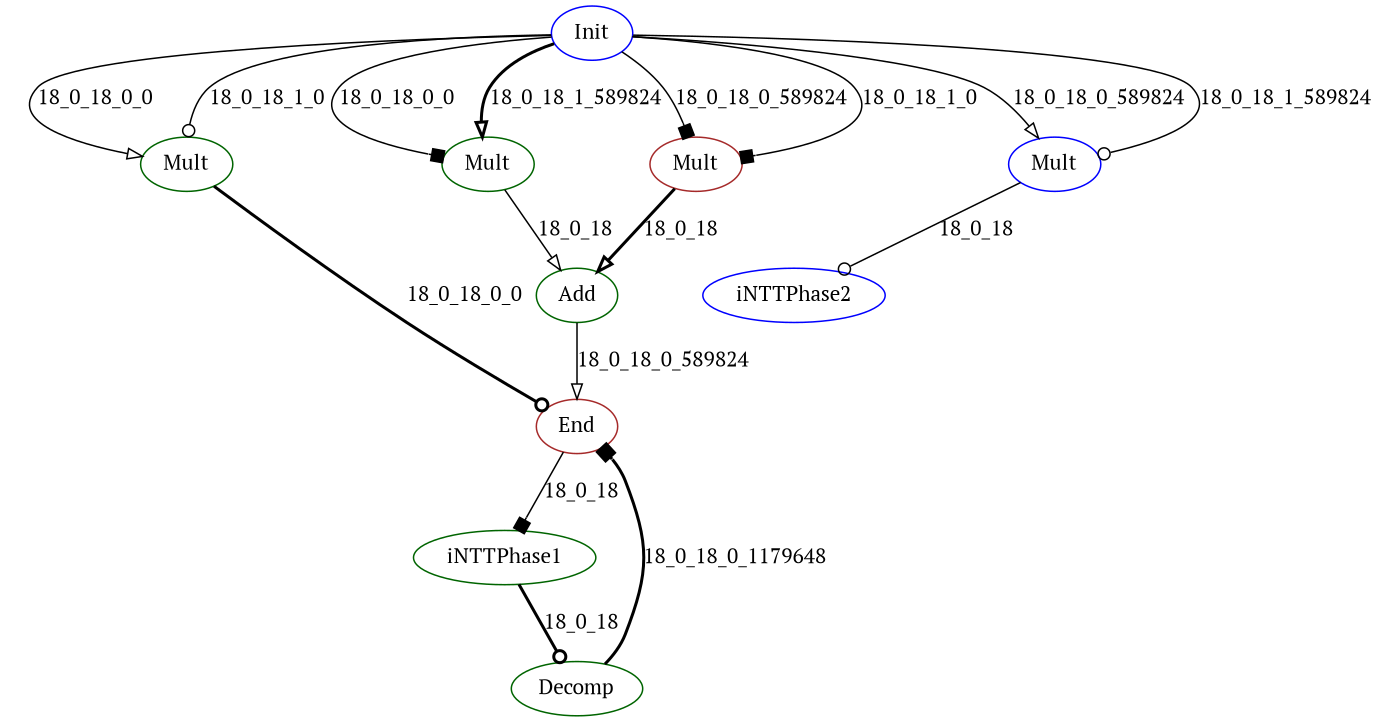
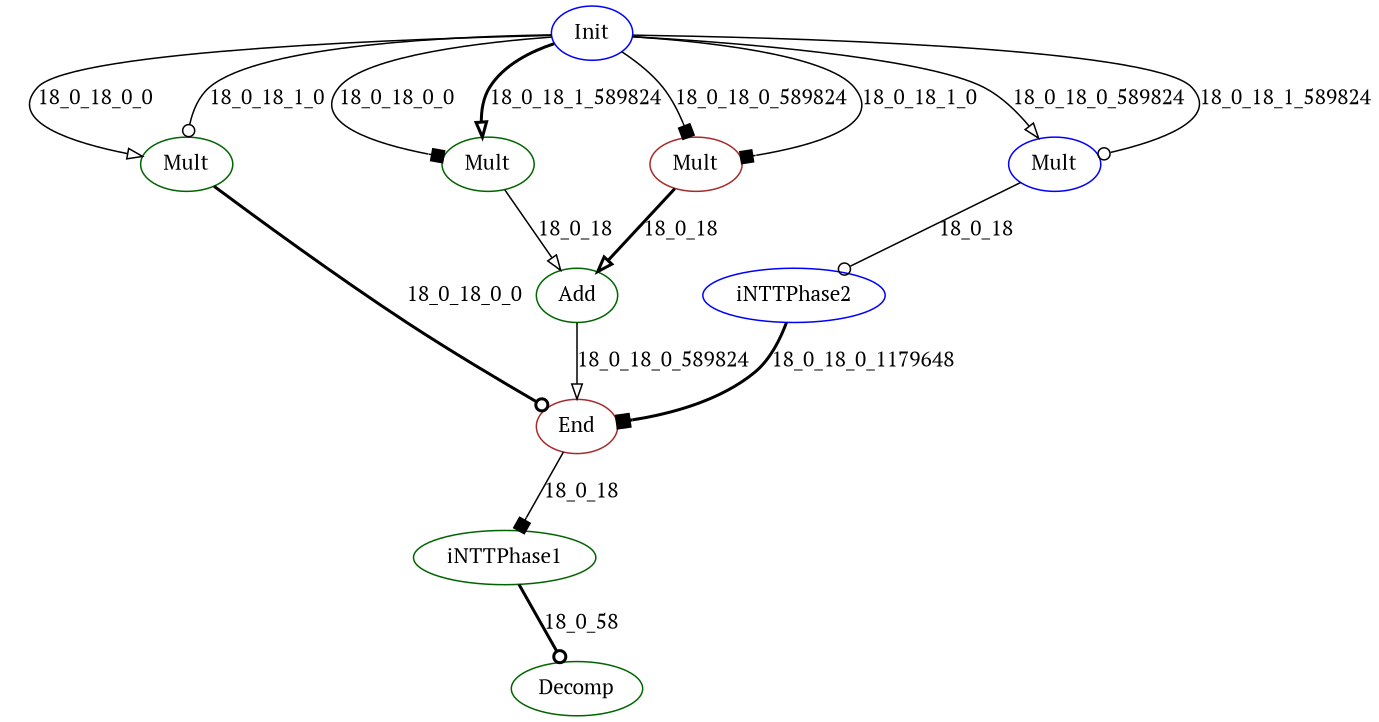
edge "Decomp" -> "End": now "iNTTPhase2" -> "End"
edge "iNTTPhase1" -> "Decomp": label "18_0_18" -> "18_0_58"
